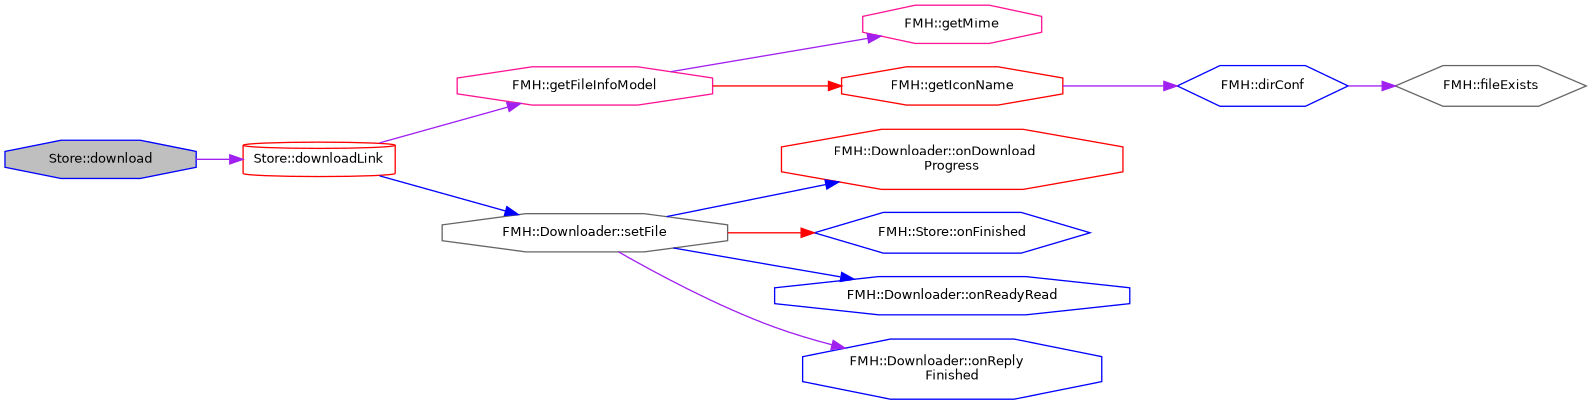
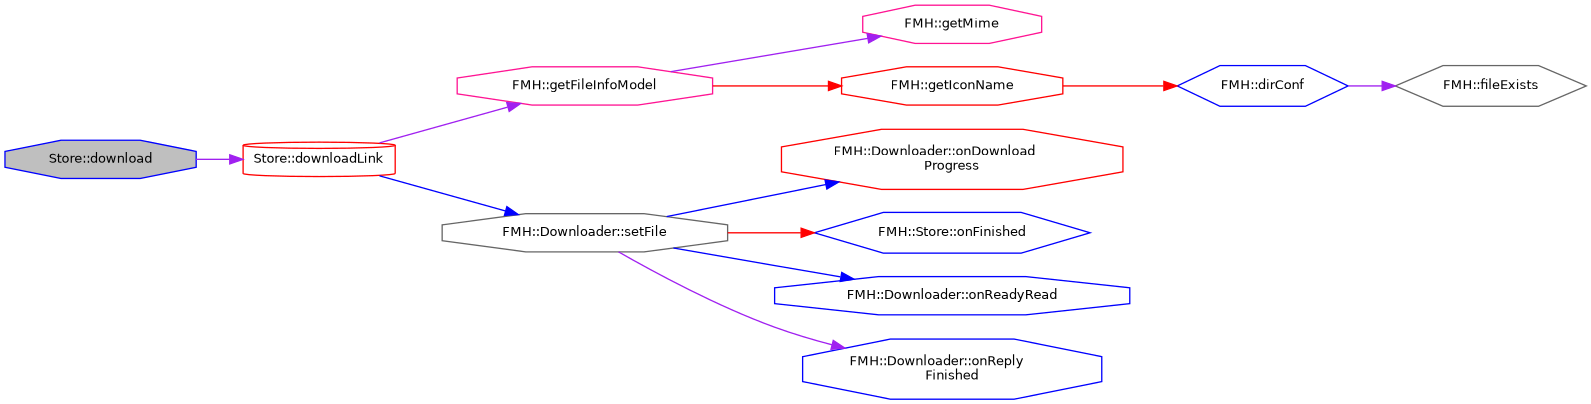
edge "FMH::getIconName" -> "FMH::dirConf": color purple -> red
